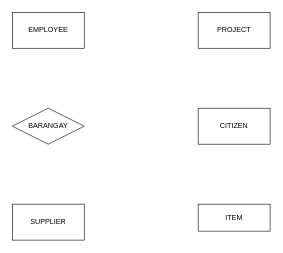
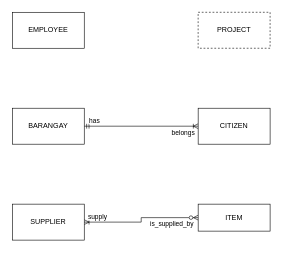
node "PROJECT": style solid -> dashed
node "BARANGAY": shape diamond -> rectangle
edge "BARANGAY" -- "CITIZEN": added, labels "has", "belongs"
edge "ITEM" -- "SUPPLIER": added, labels "is_supplied_by", "supply"
